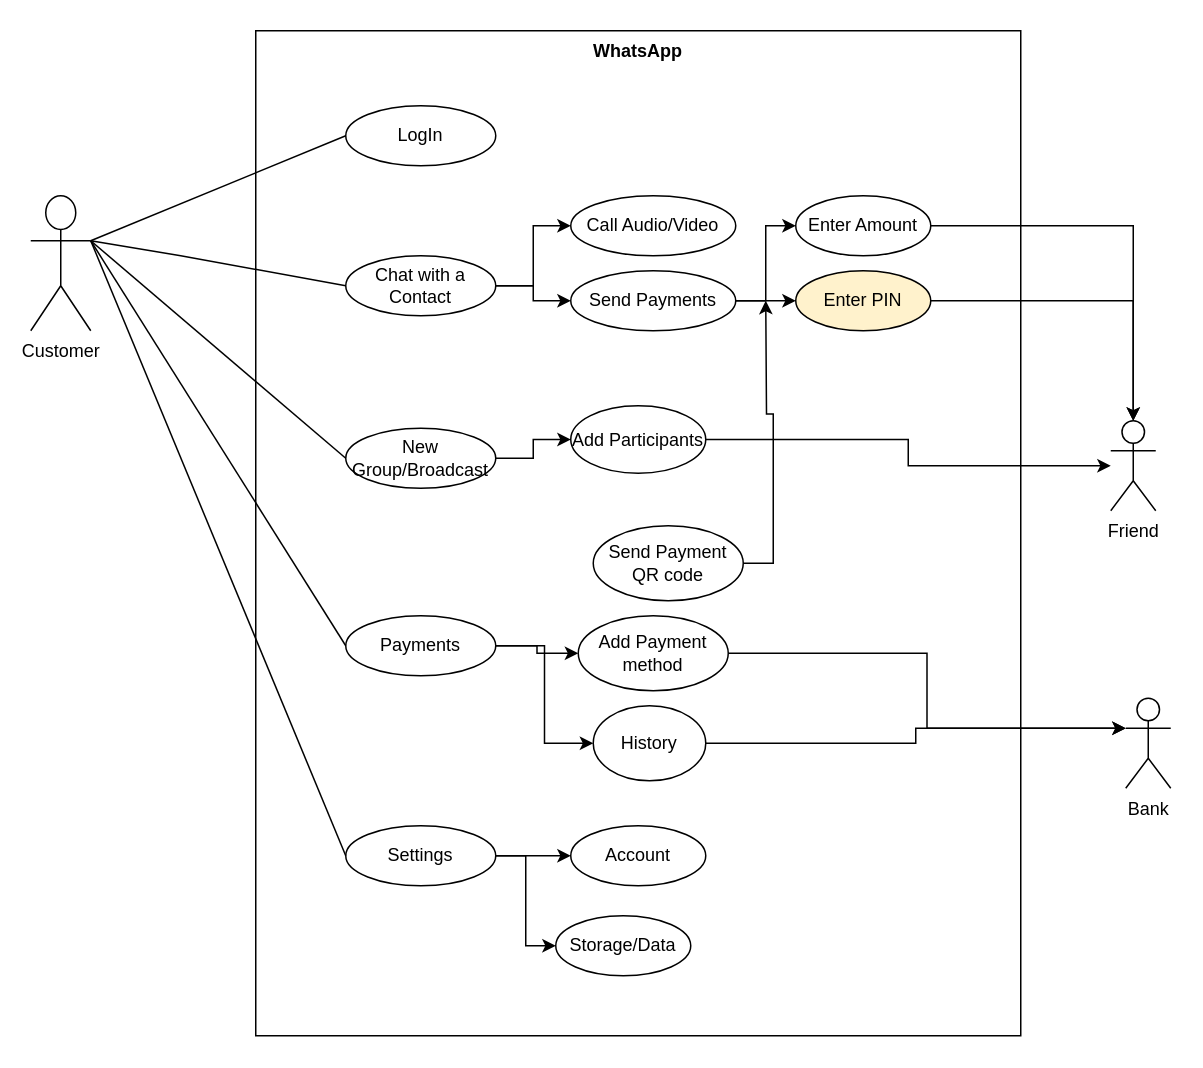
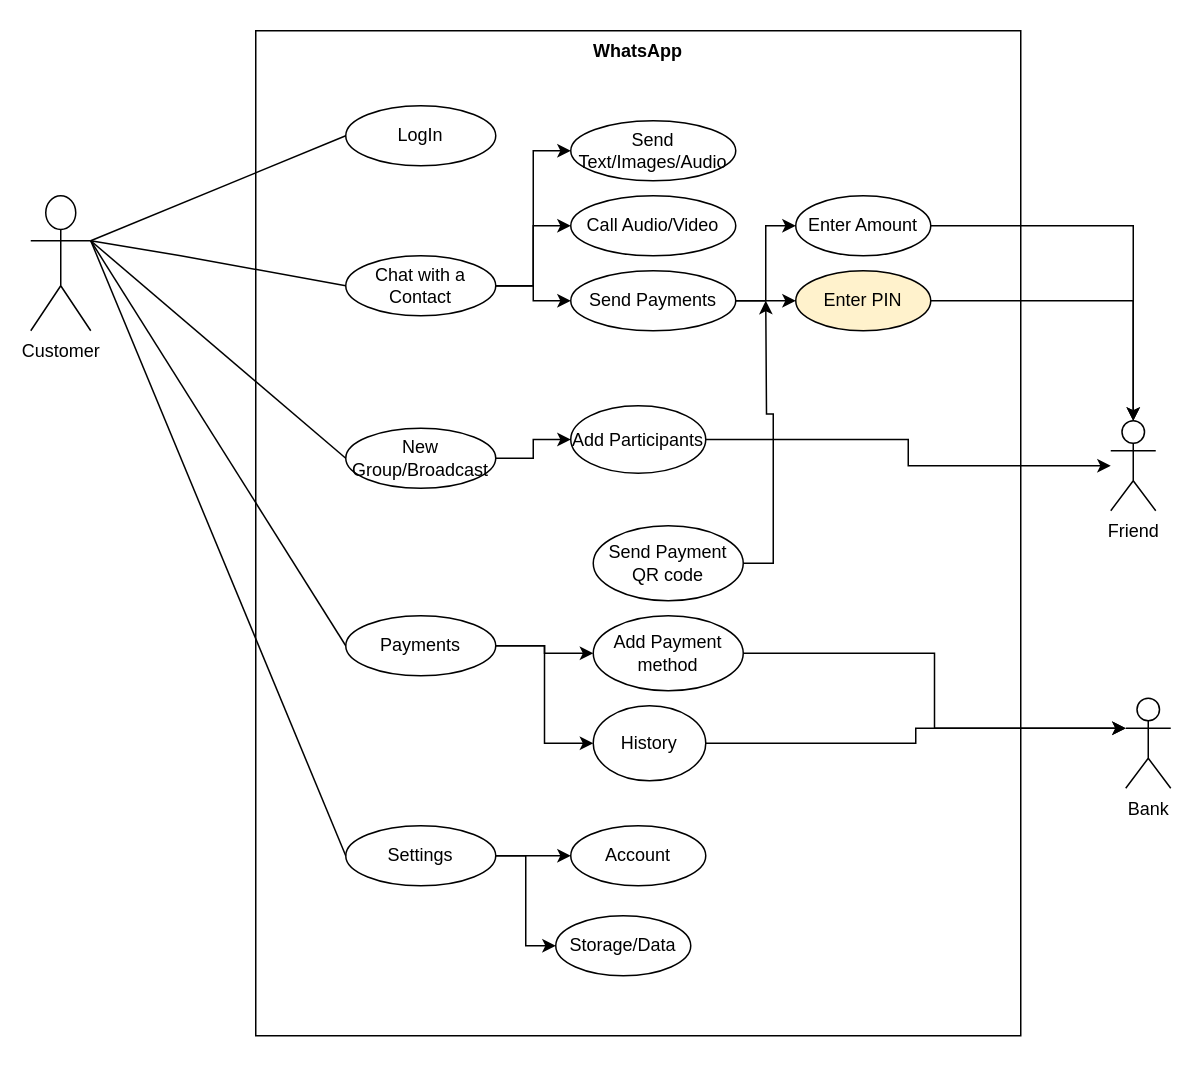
node "Send Text/Images/Audio": added
edge "Chat with a Contact" -> "Send Text/Images/Audio": added
node "Add Payment method": moved (653, 653) -> (668, 653)
